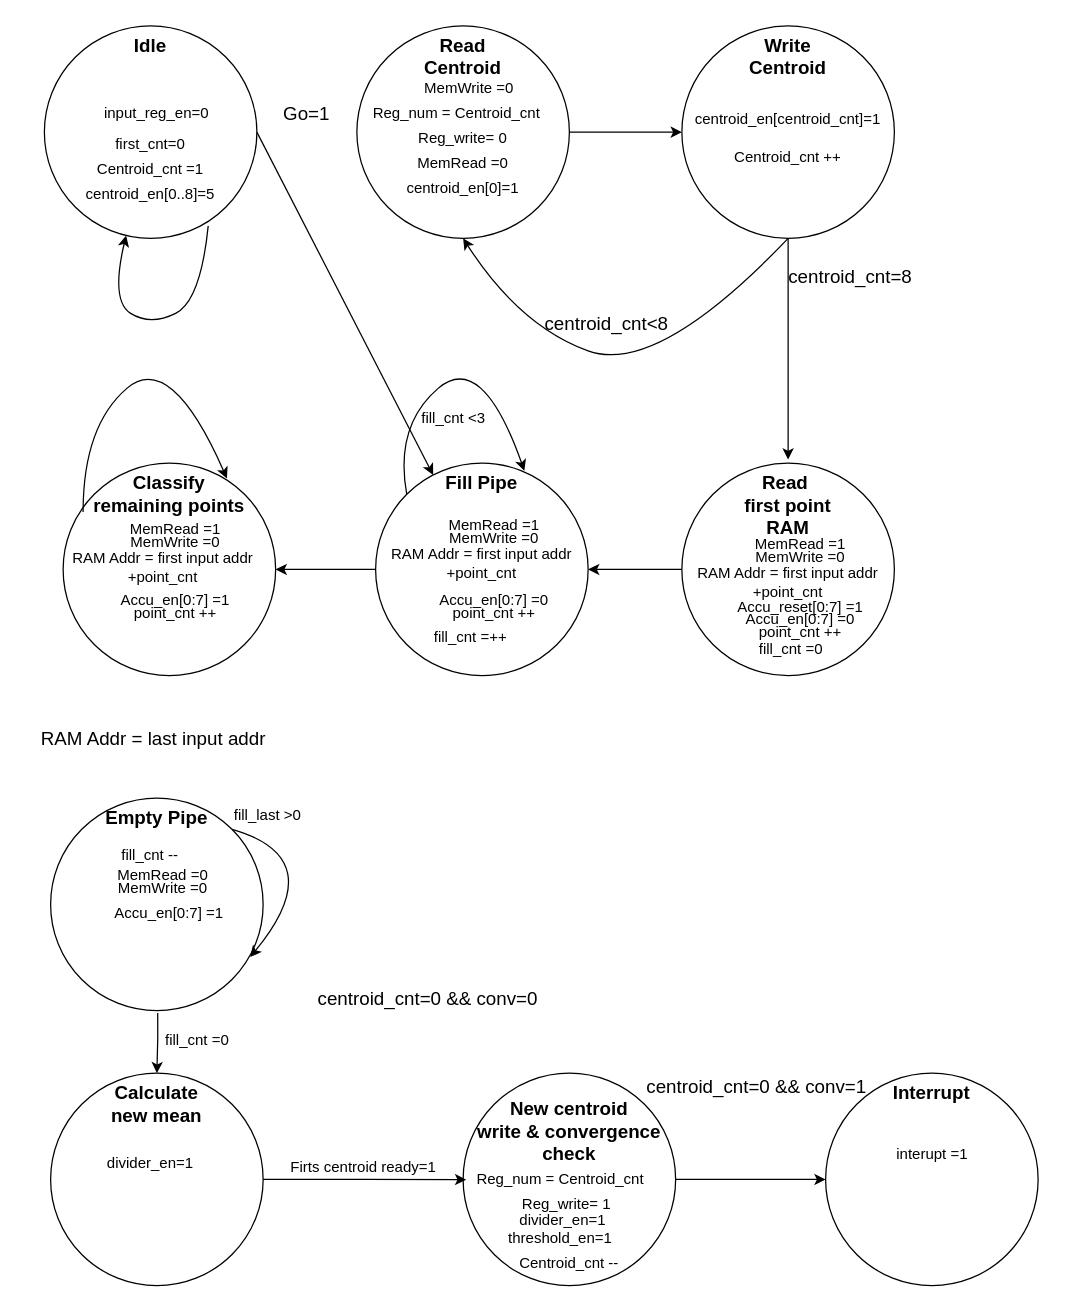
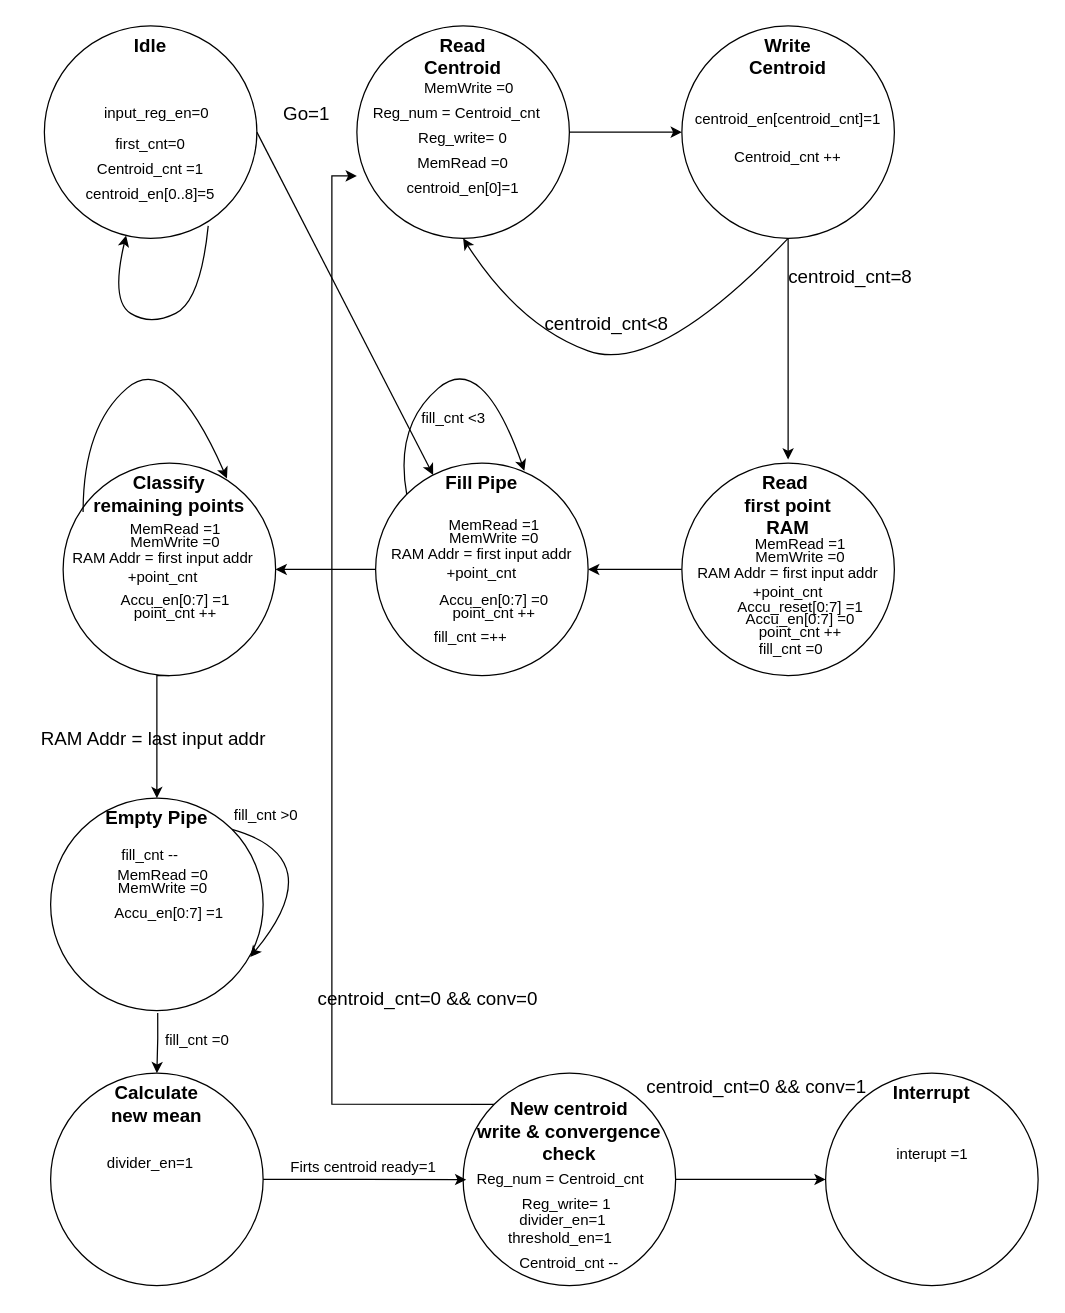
edge "Classify remaining points" -> "Empty Pipe": added
edge "New centroid write & convergence check" -> "Read Centroid": added
node "fill_last >0": label "fill_last >0" -> "fill_cnt >0"
